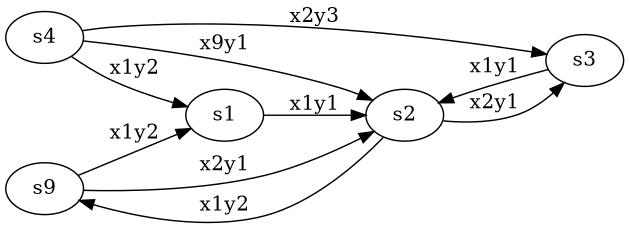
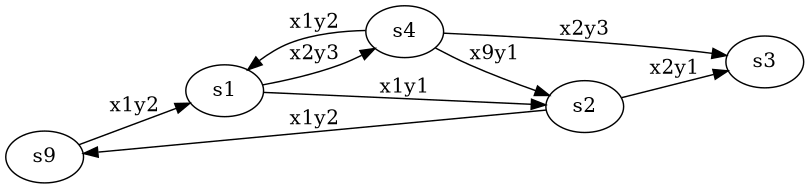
edge "s1" -> "s4": added, label "x2y3"
edge "s3" -> "s2": removed, label "x1y1"
edge "s9" -> "s2": removed, label "x2y1"
